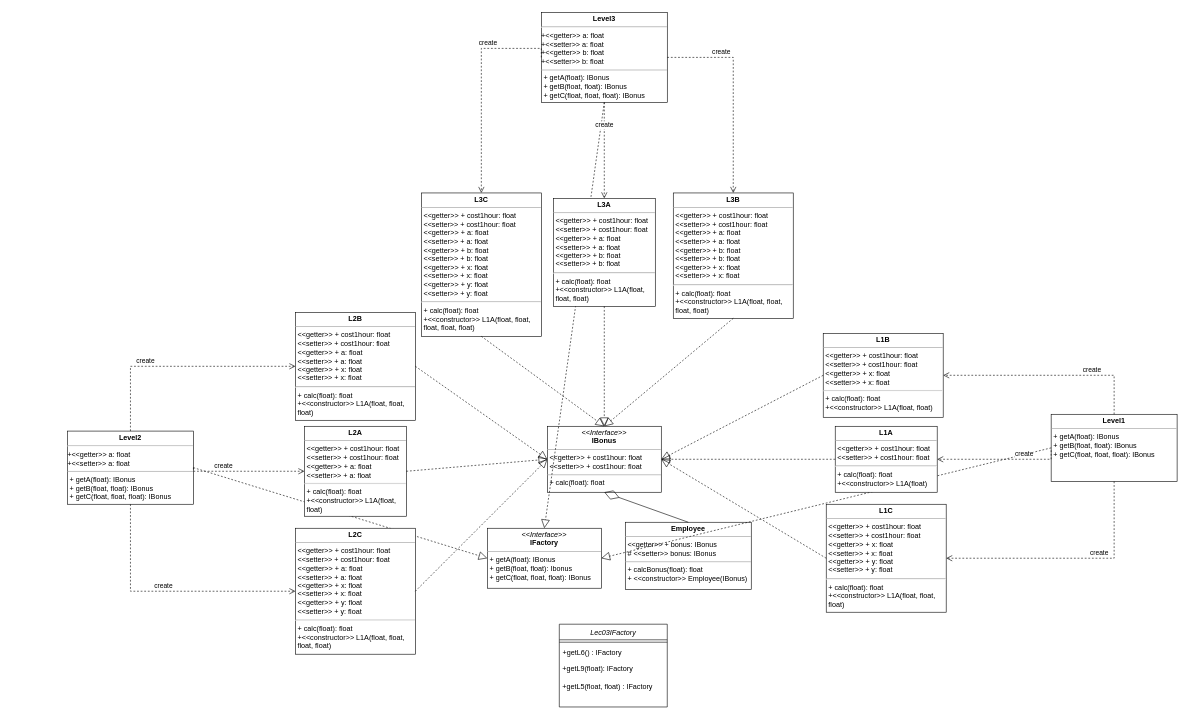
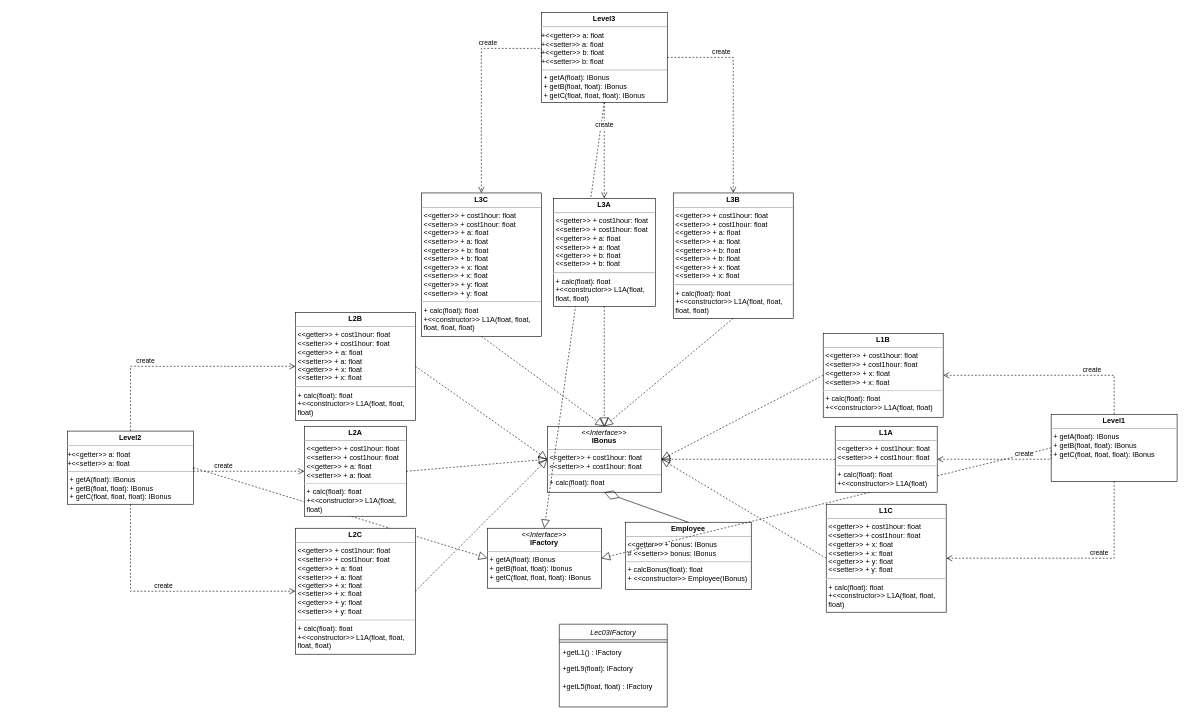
node "+getL6() : IFactory": label "+getL6() : IFactory" -> "+getL1() : IFactory"
